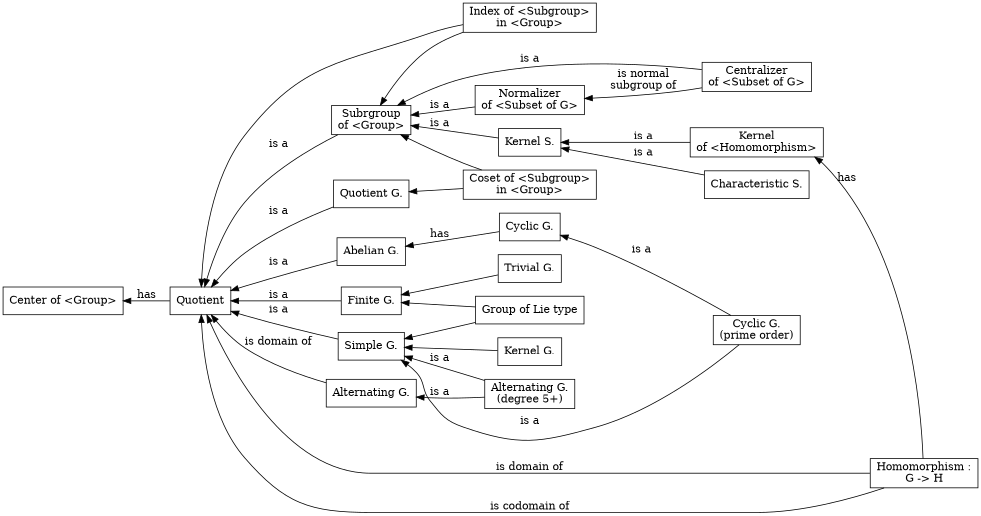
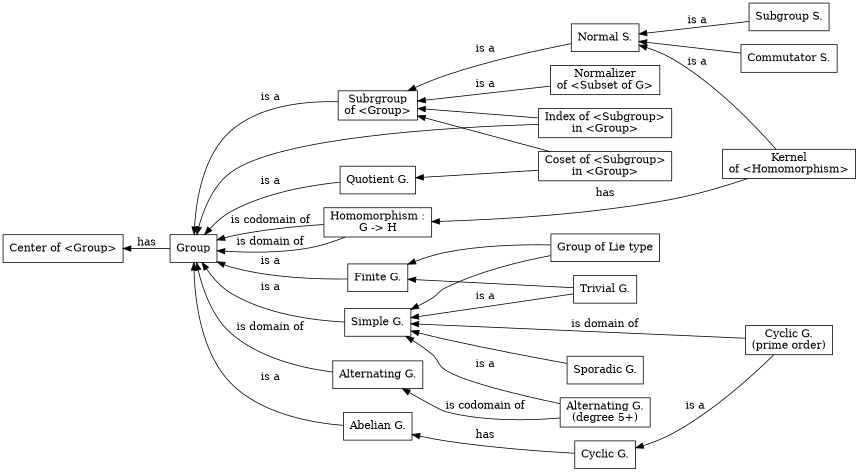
node "Commutator S.": added
node "Centralizer of <Subset of G>": removed
node "Kernel S.": label "Kernel S." -> "Normal S."
node "Characteristic S.": label "Characteristic S." -> "Subgroup S."
node "Quotient": label "Quotient" -> "Group"
edge "Homomorphism : G -> H" -> "Kernel of <Homomorphism>": reversed
edge "Trivial G." -> "Simple G.": added, label "is a"
node "Kernel G.": label "Kernel G." -> "Sporadic G."
edge "Alternating G. (degree 5+)" -> "Alternating G.": label "is a" -> "is codomain of"
edge "Cyclic G. (prime order)" -> "Simple G.": label "is a" -> "is domain of"
